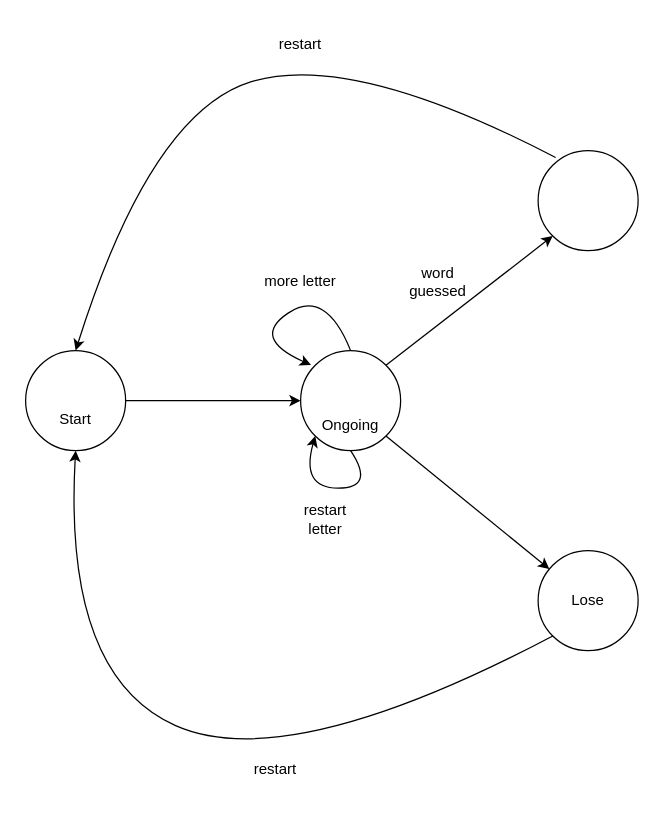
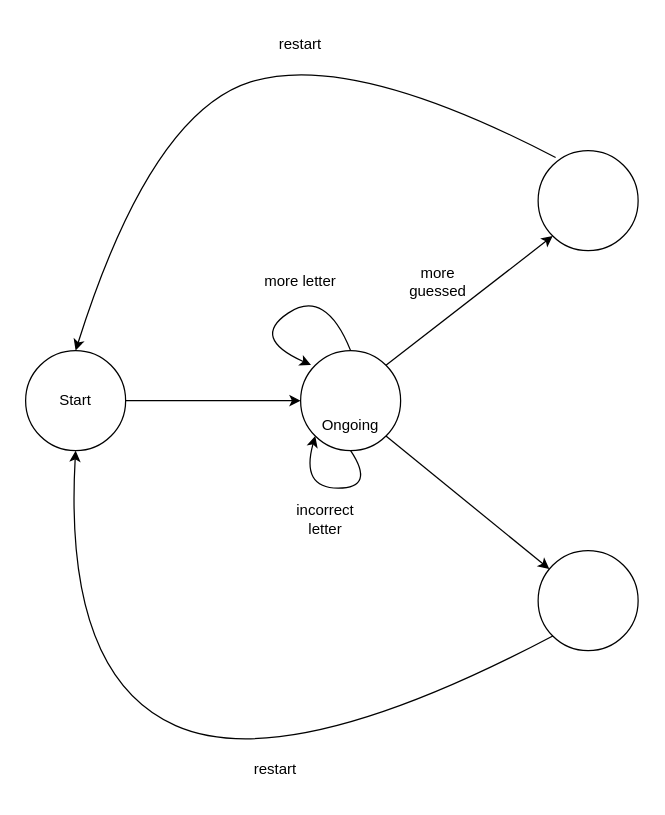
node "word guessed": label "word guessed" -> "more guessed"
node "Start": moved (76, 419) -> (76, 401)
node "restart letter": label "restart letter" -> "incorrect letter"
node "Lose": removed
